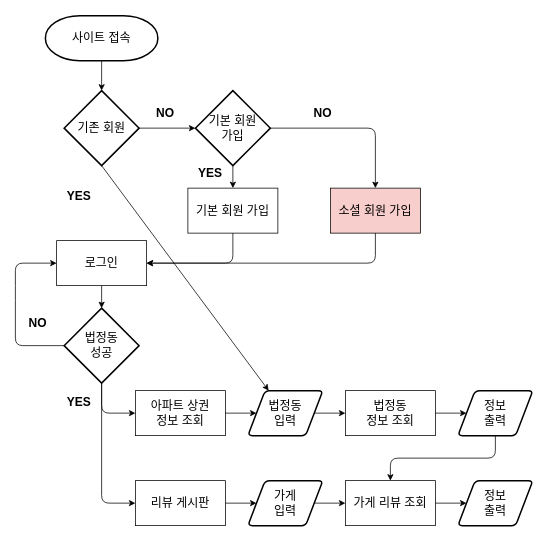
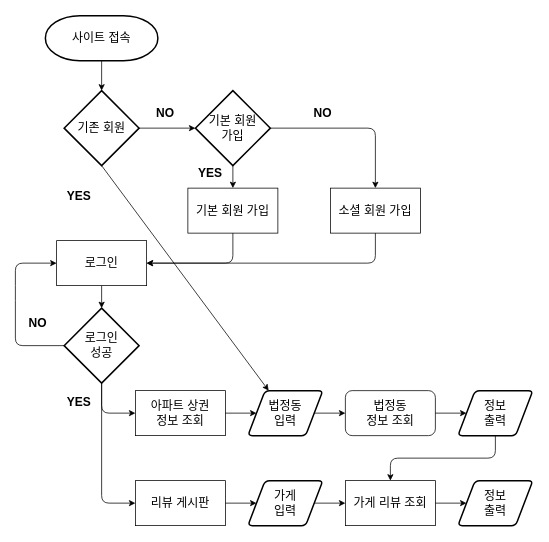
node "소셜 회원 가입": fillcolor #f8cecc -> #ffffff
node "법정동 성공": label "법정동 성공" -> "로그인 성공"
node "법정동 정보 조회": shape rectangle -> rounded rectangle
